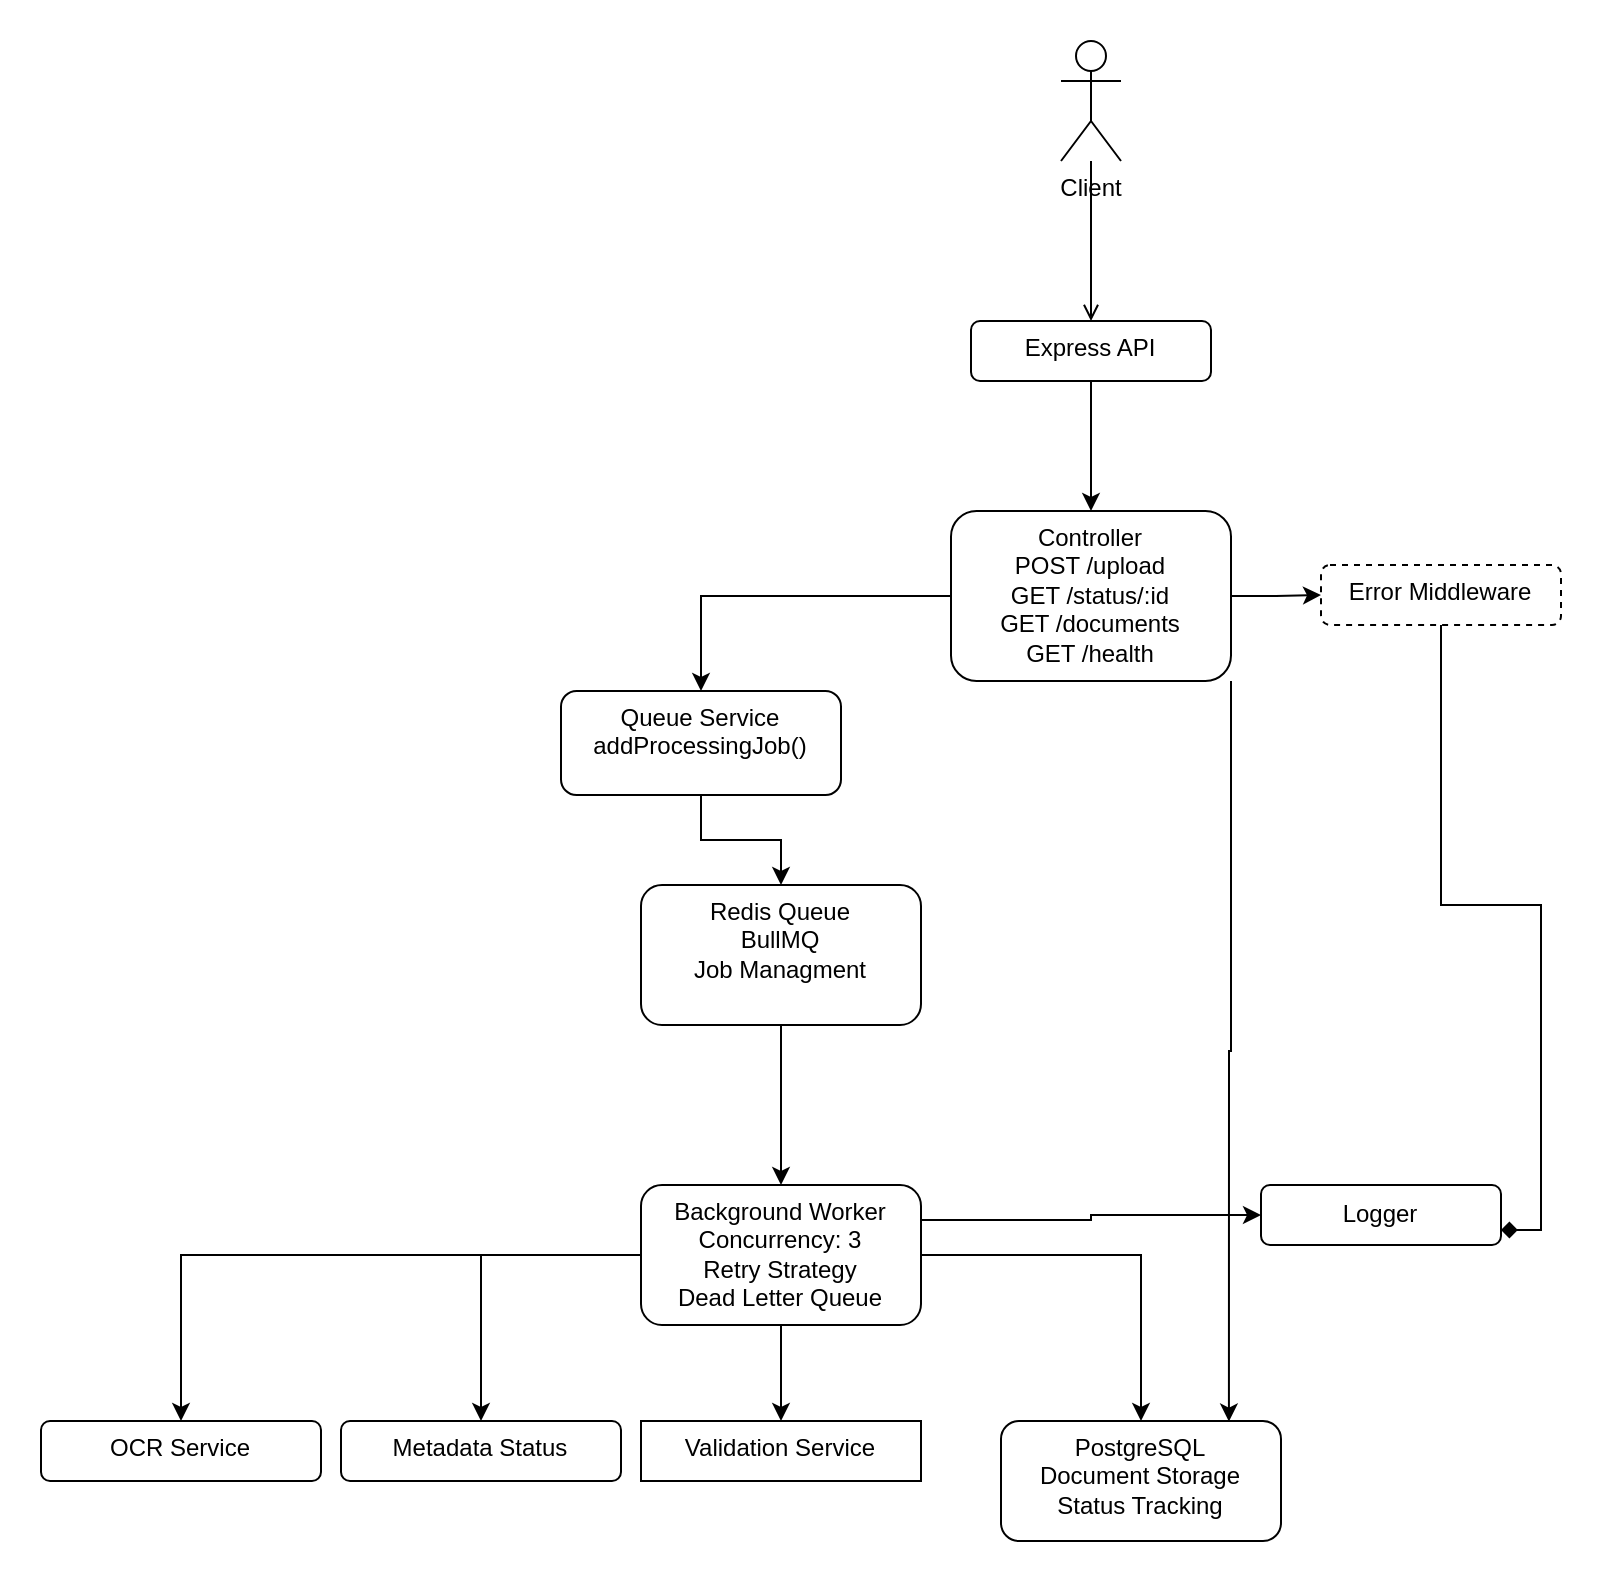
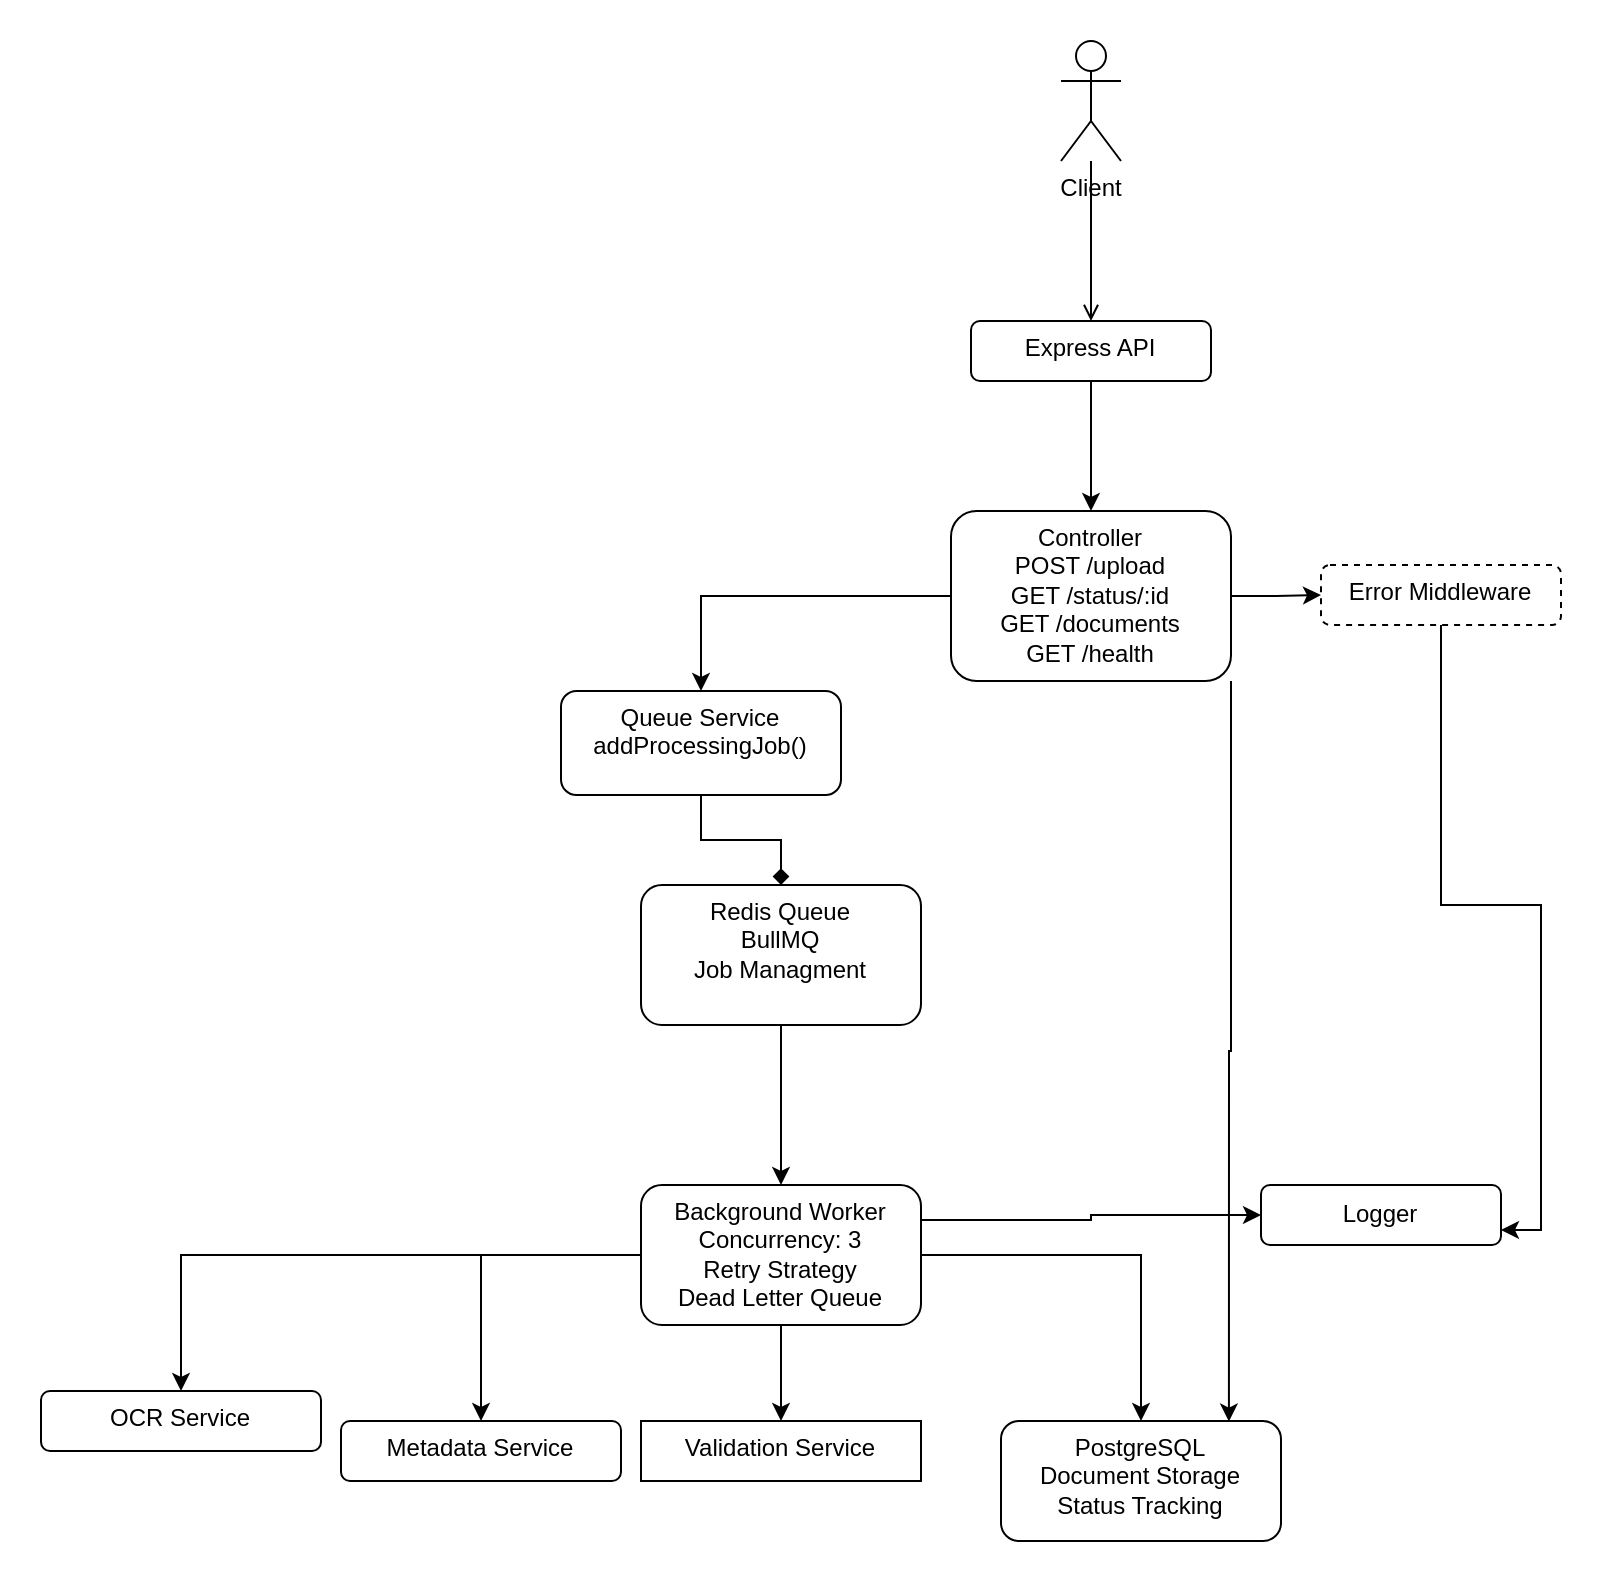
edge "Queue Service addProcessingJob()" -> "Redis Queue BullMQ Job Managment": arrowhead classic -> diamond
edge "Error Middleware" -> "Logger": arrowhead diamond -> classic
node "Metadata Status": label "Metadata Status" -> "Metadata Service"
node "OCR Service": moved (181, 1451) -> (181, 1421)
